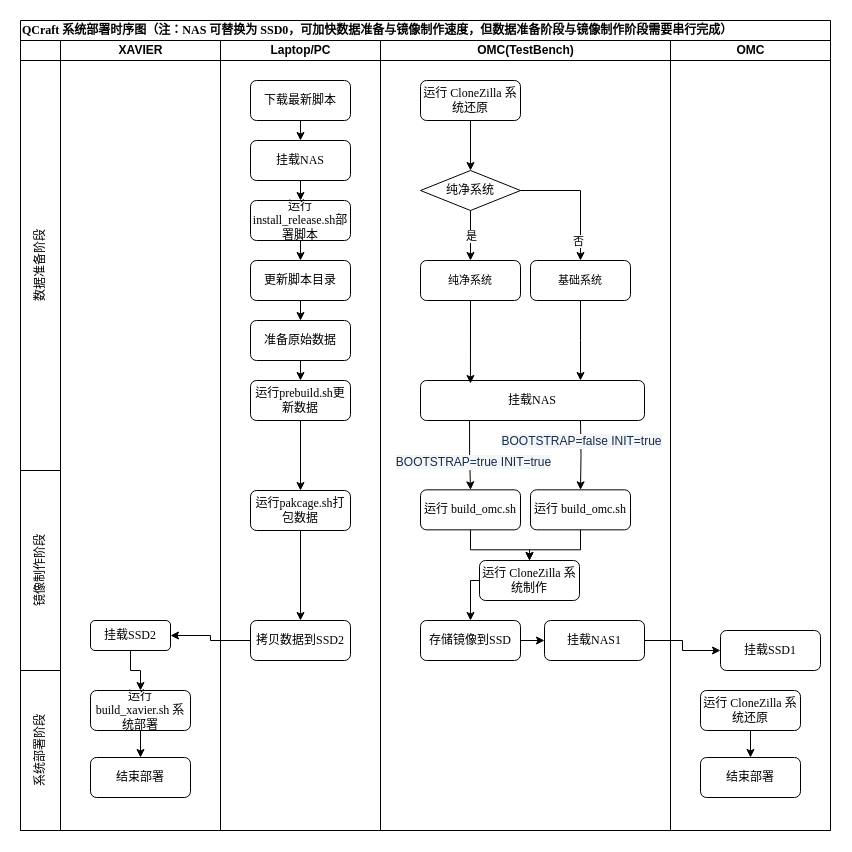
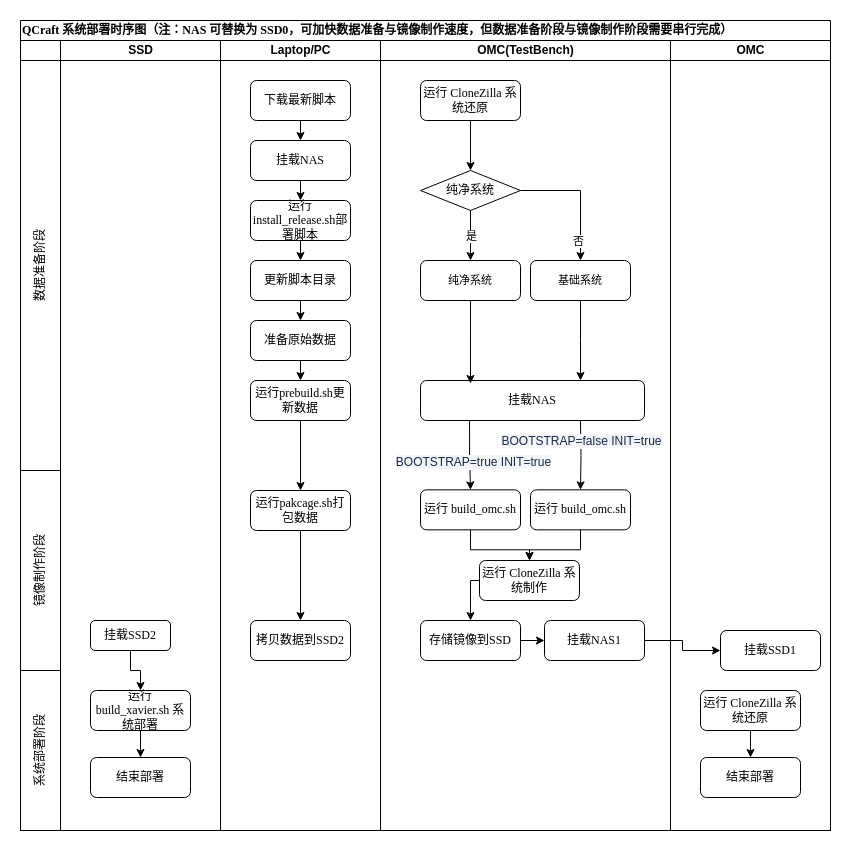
node "XAVIER": label "XAVIER" -> "SSD"
edge "拷贝数据到SSD2" -> "挂载SSD2": removed
